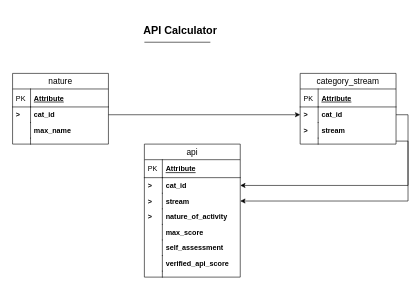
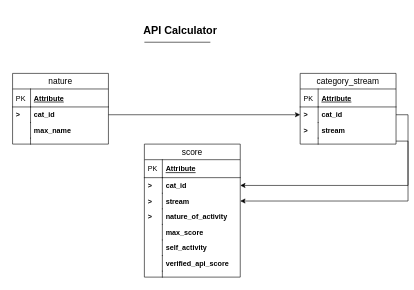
node "api": label "api" -> "score"
node "self_assessment": label "self_assessment" -> "self_activity"
